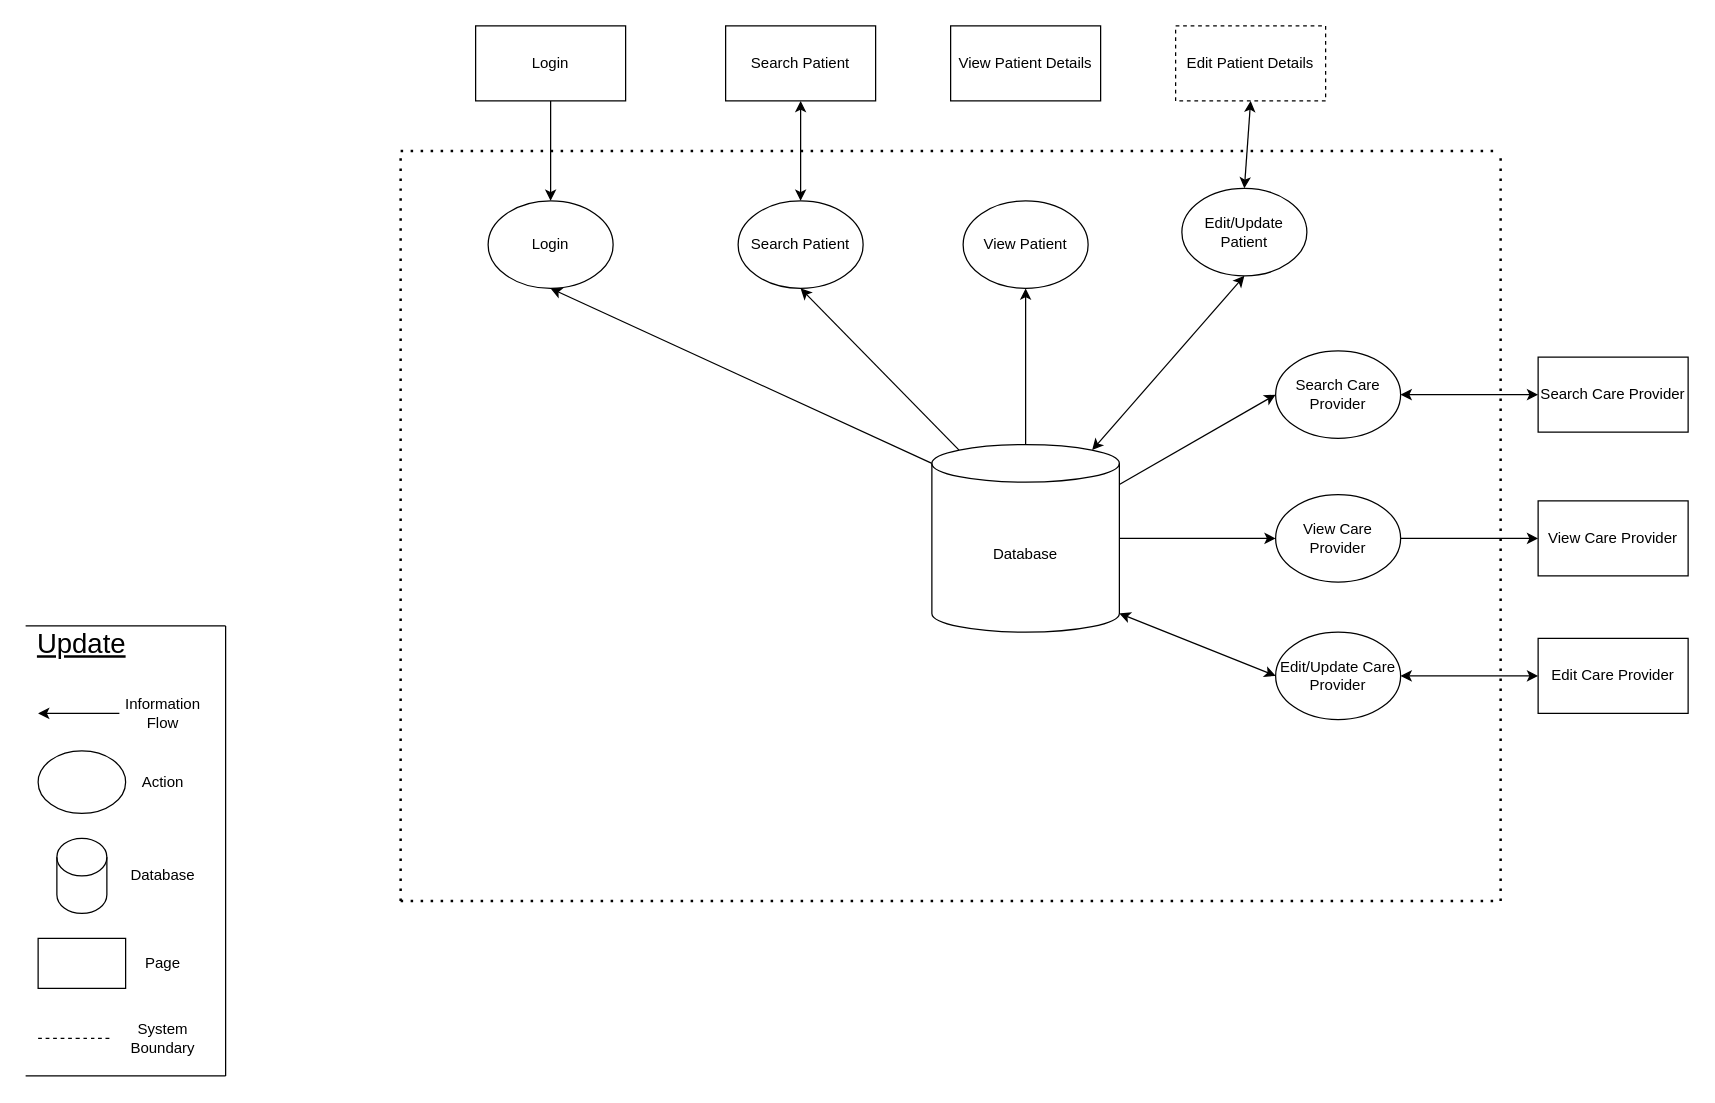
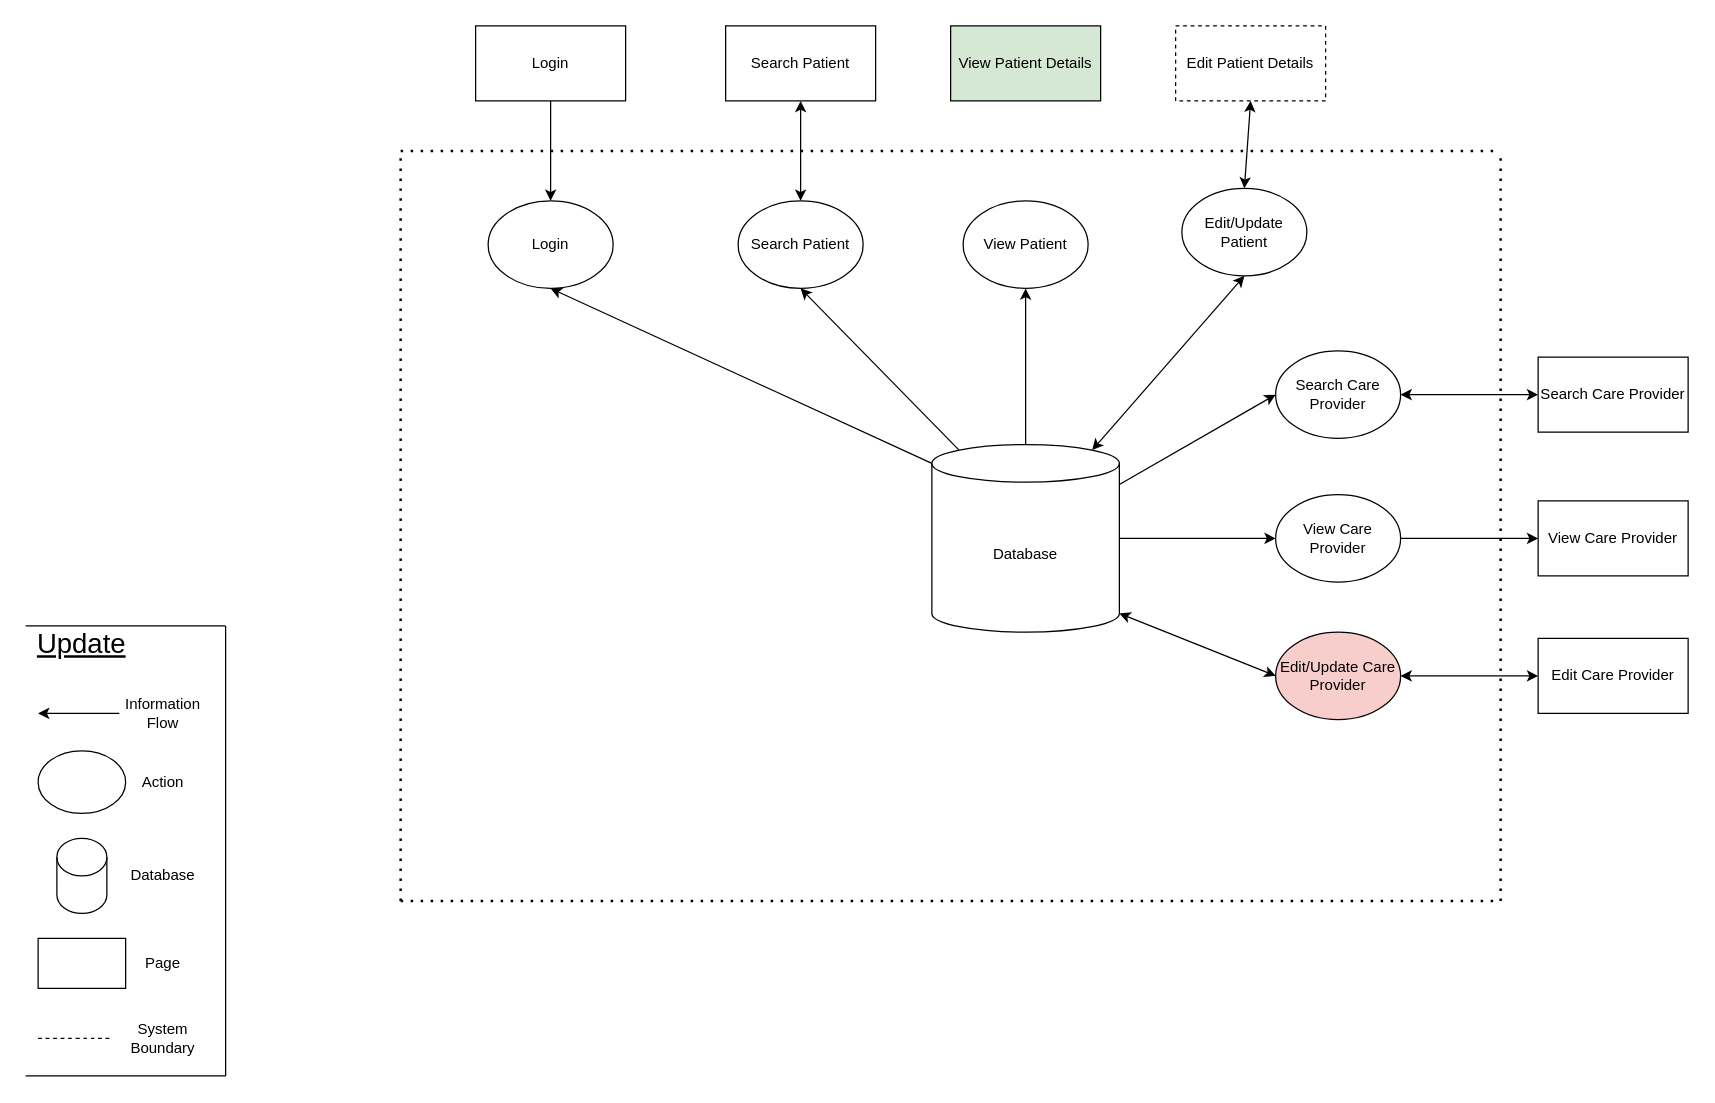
node "View Patient Details": fillcolor #ffffff -> #d5e8d4
node "Edit/Update Care Provider": fillcolor #ffffff -> #f8cecc
